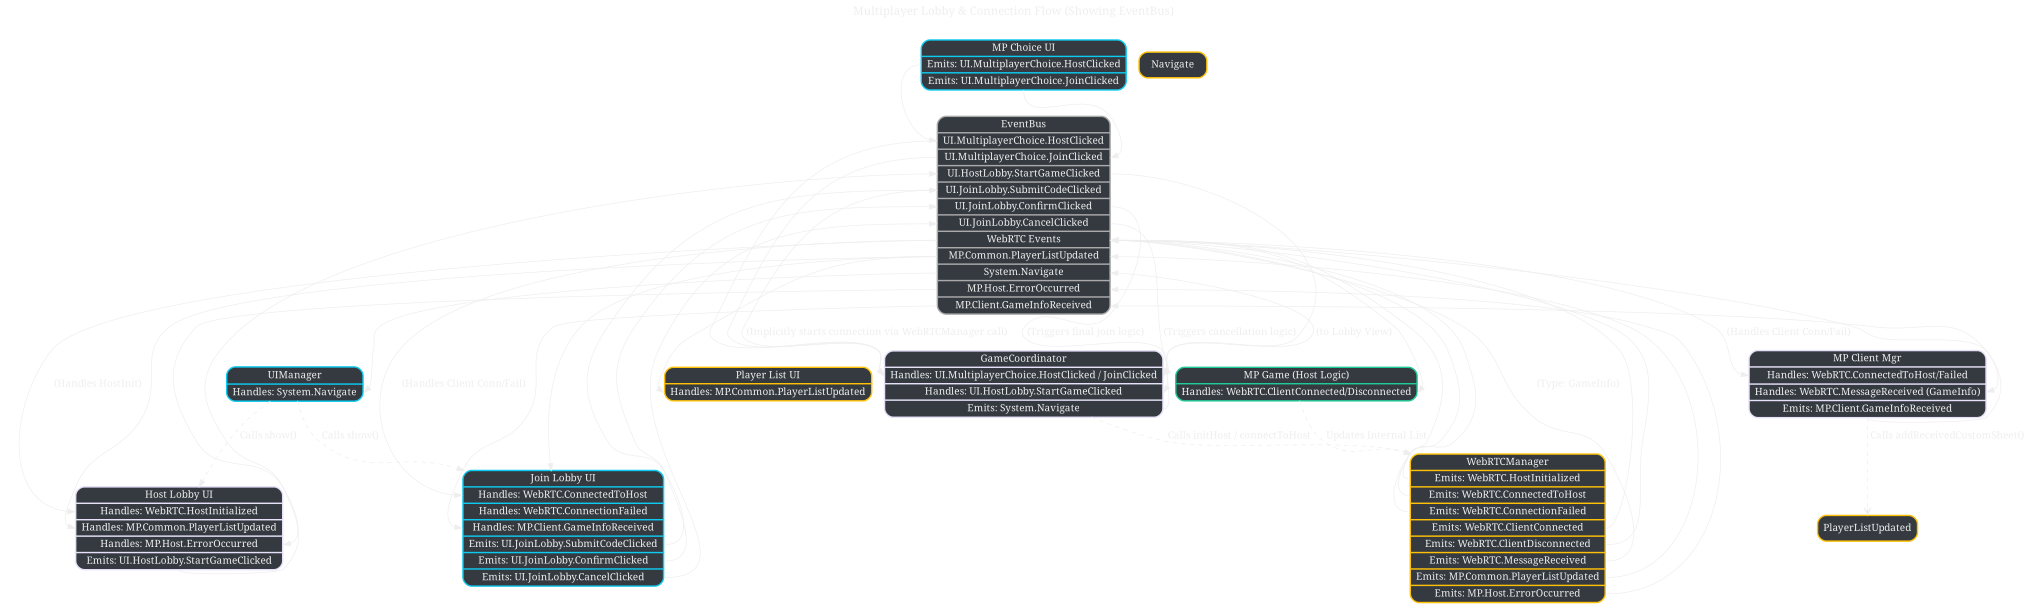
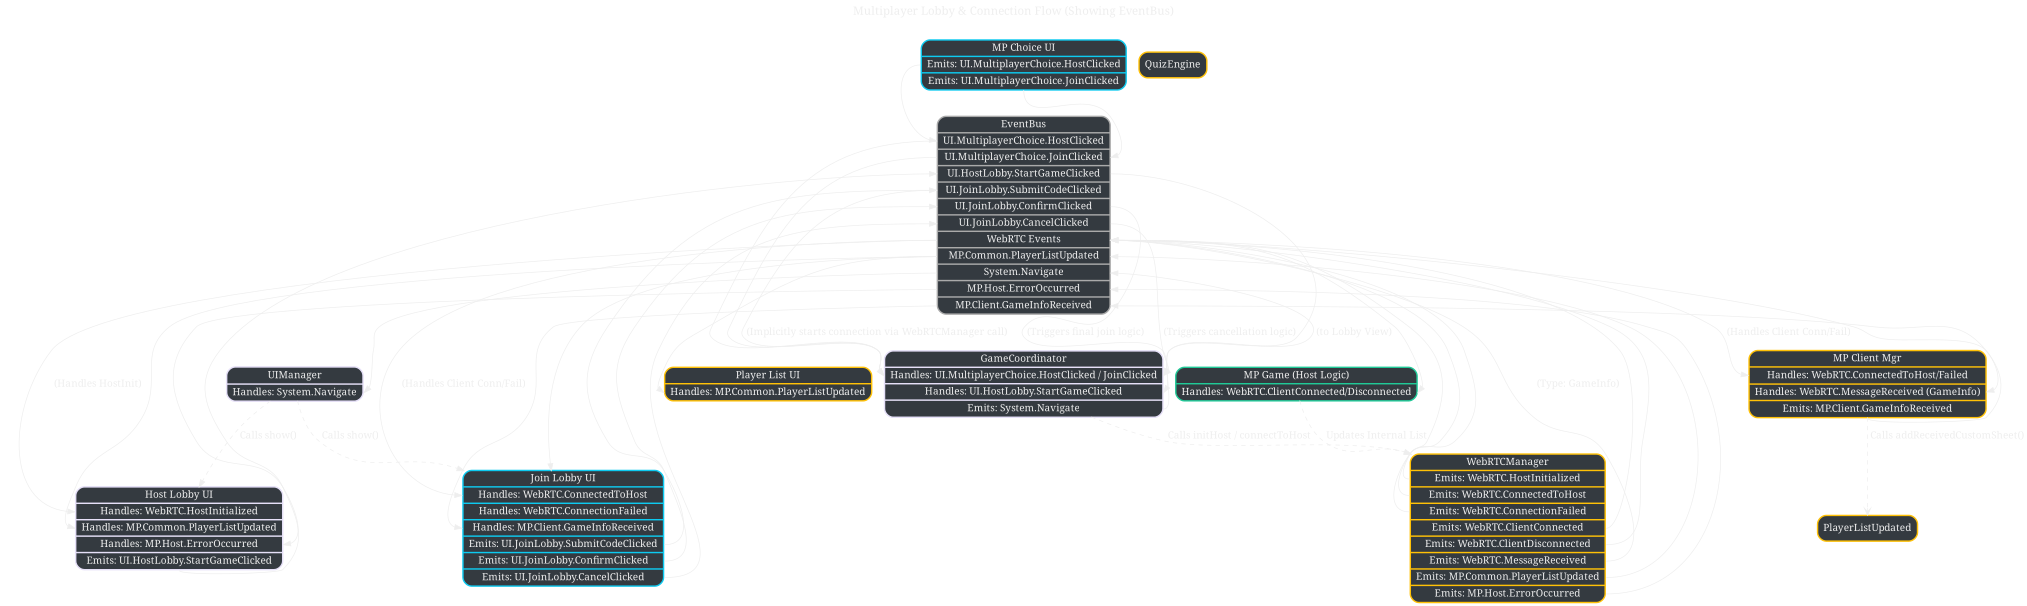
node "Navigate": label "Navigate" -> "QuizEngine"
node "UIManager": color #0dcaf0 -> #e6e0f8
node "MP Client Mgr": color #e6e0f8 -> #ffc107
